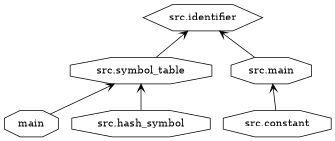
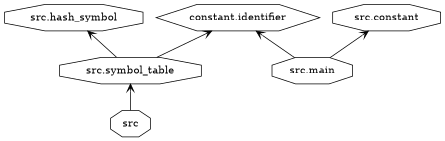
node "src.identifier": label "src.identifier" -> "constant.identifier"
edge "src.hash_symbol" -> "src.symbol_table": reversed
edge "src.constant" -> "src.main": reversed
node "main": label "main" -> "src"
